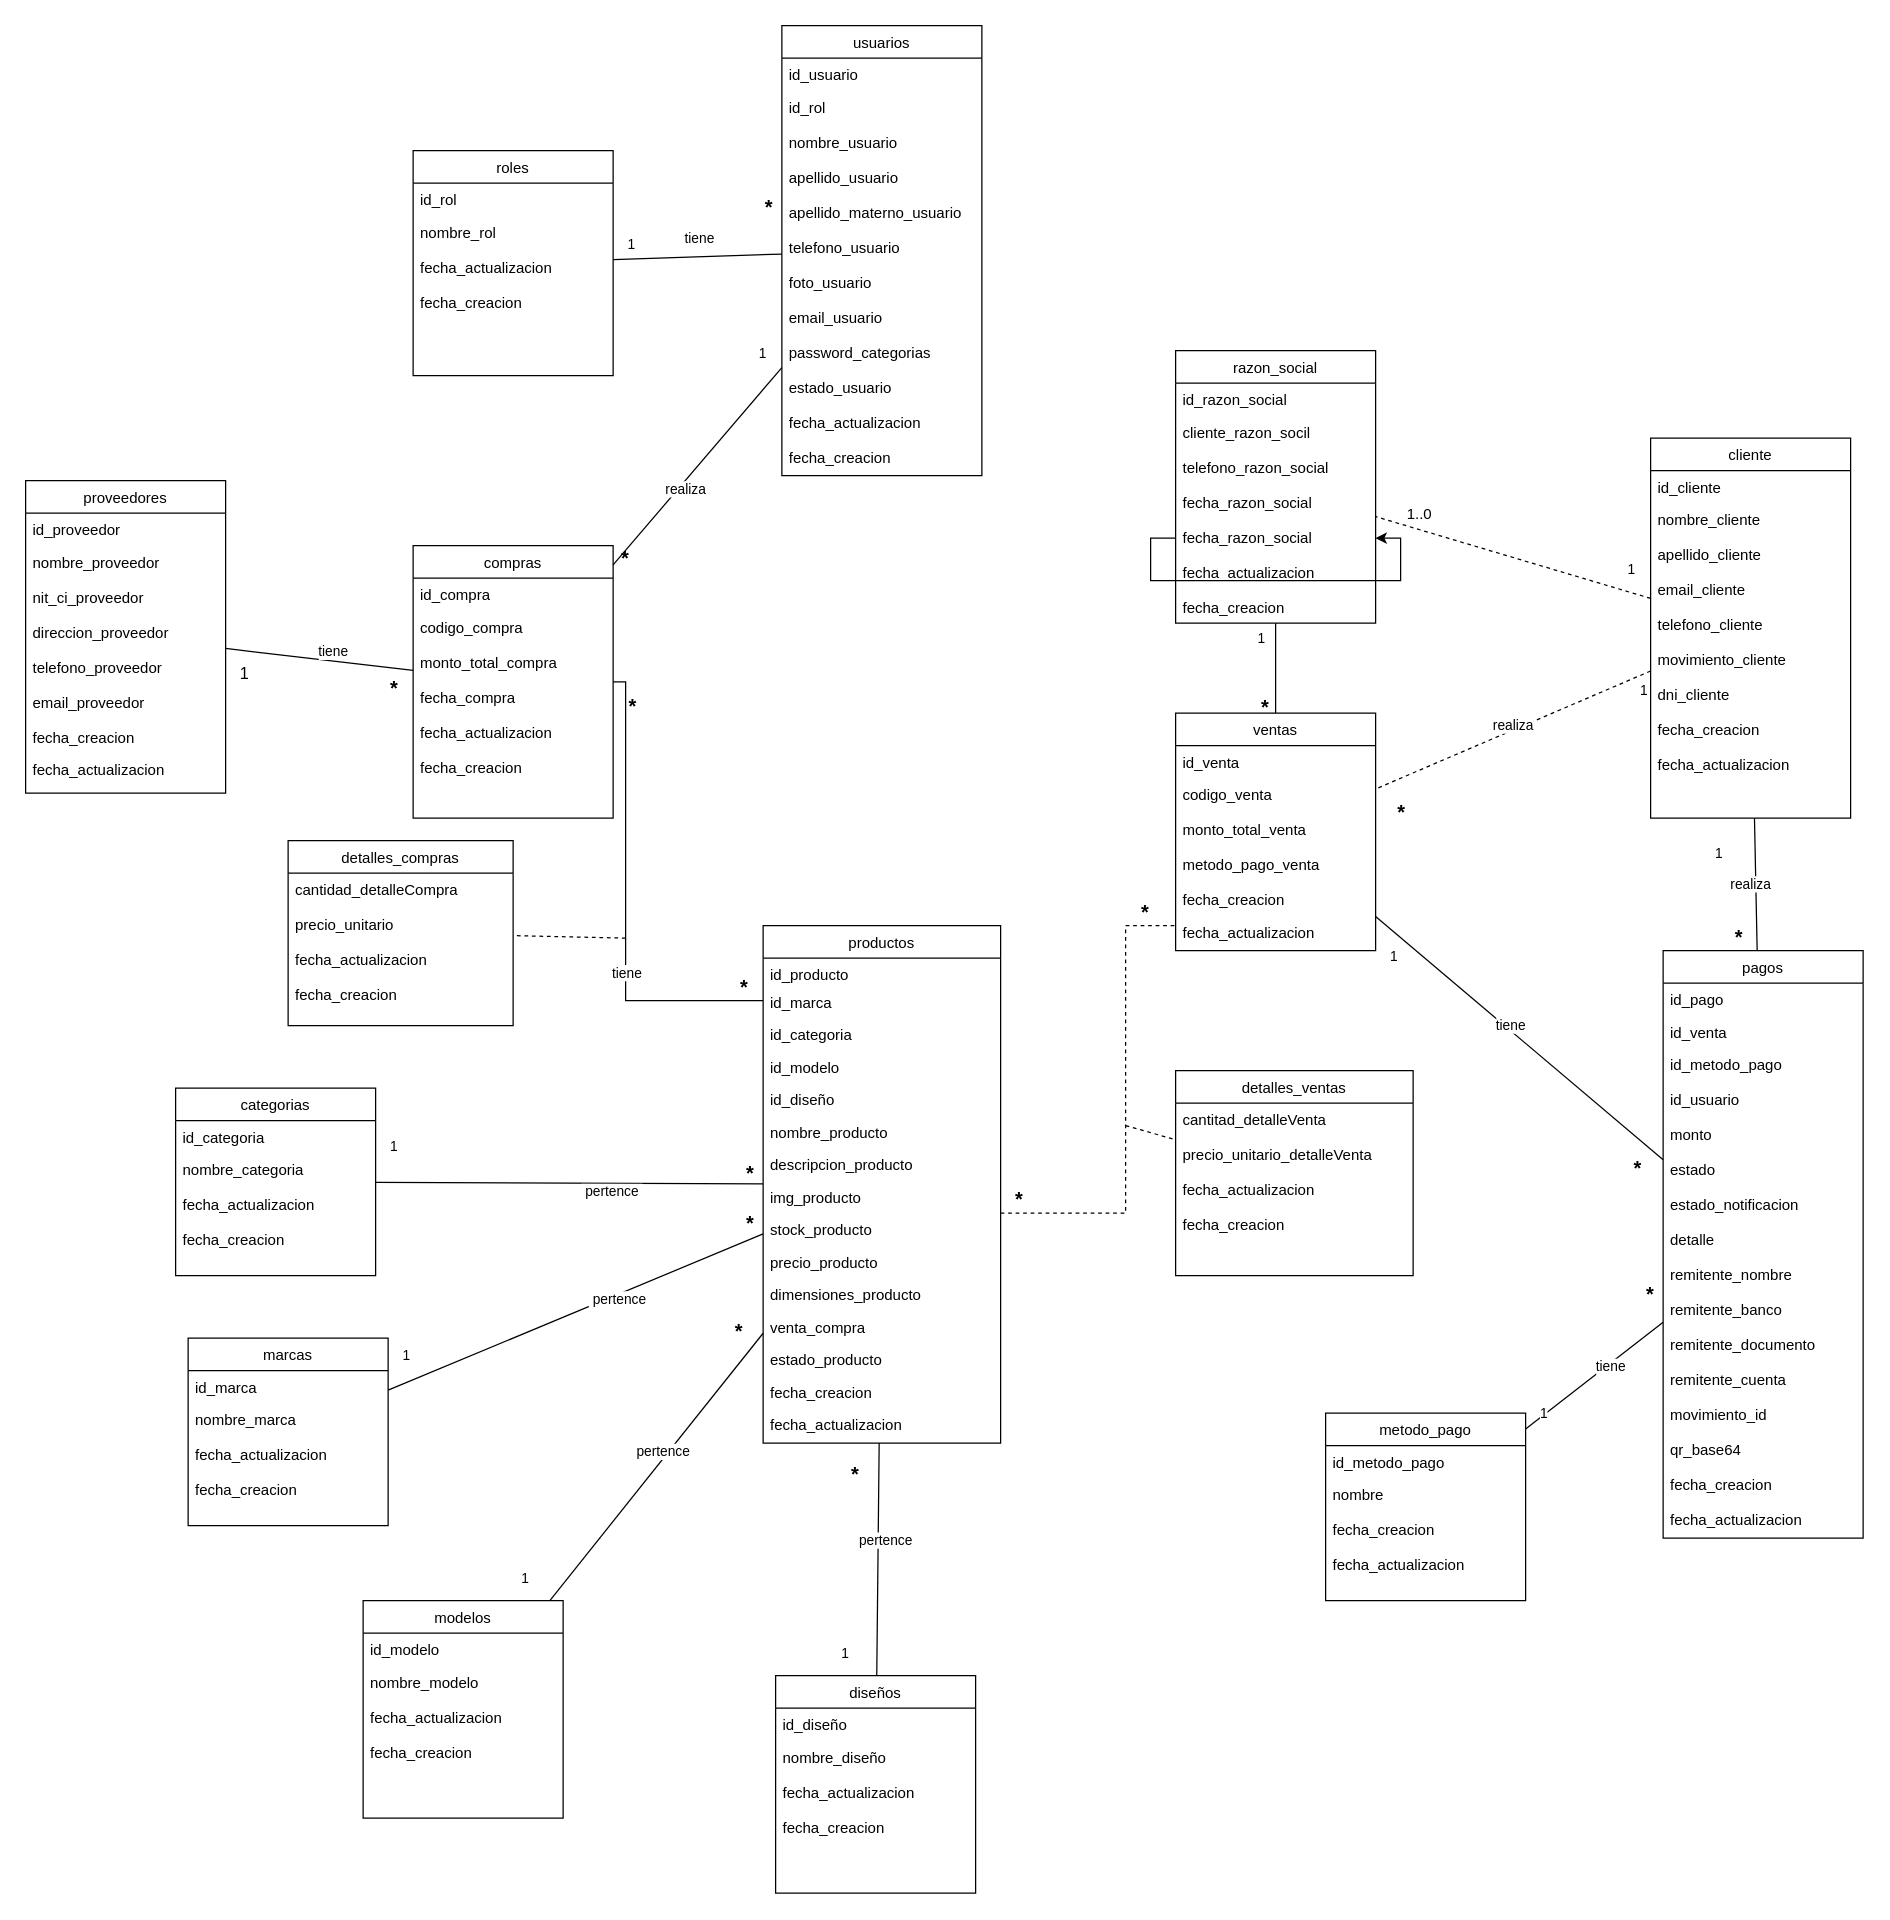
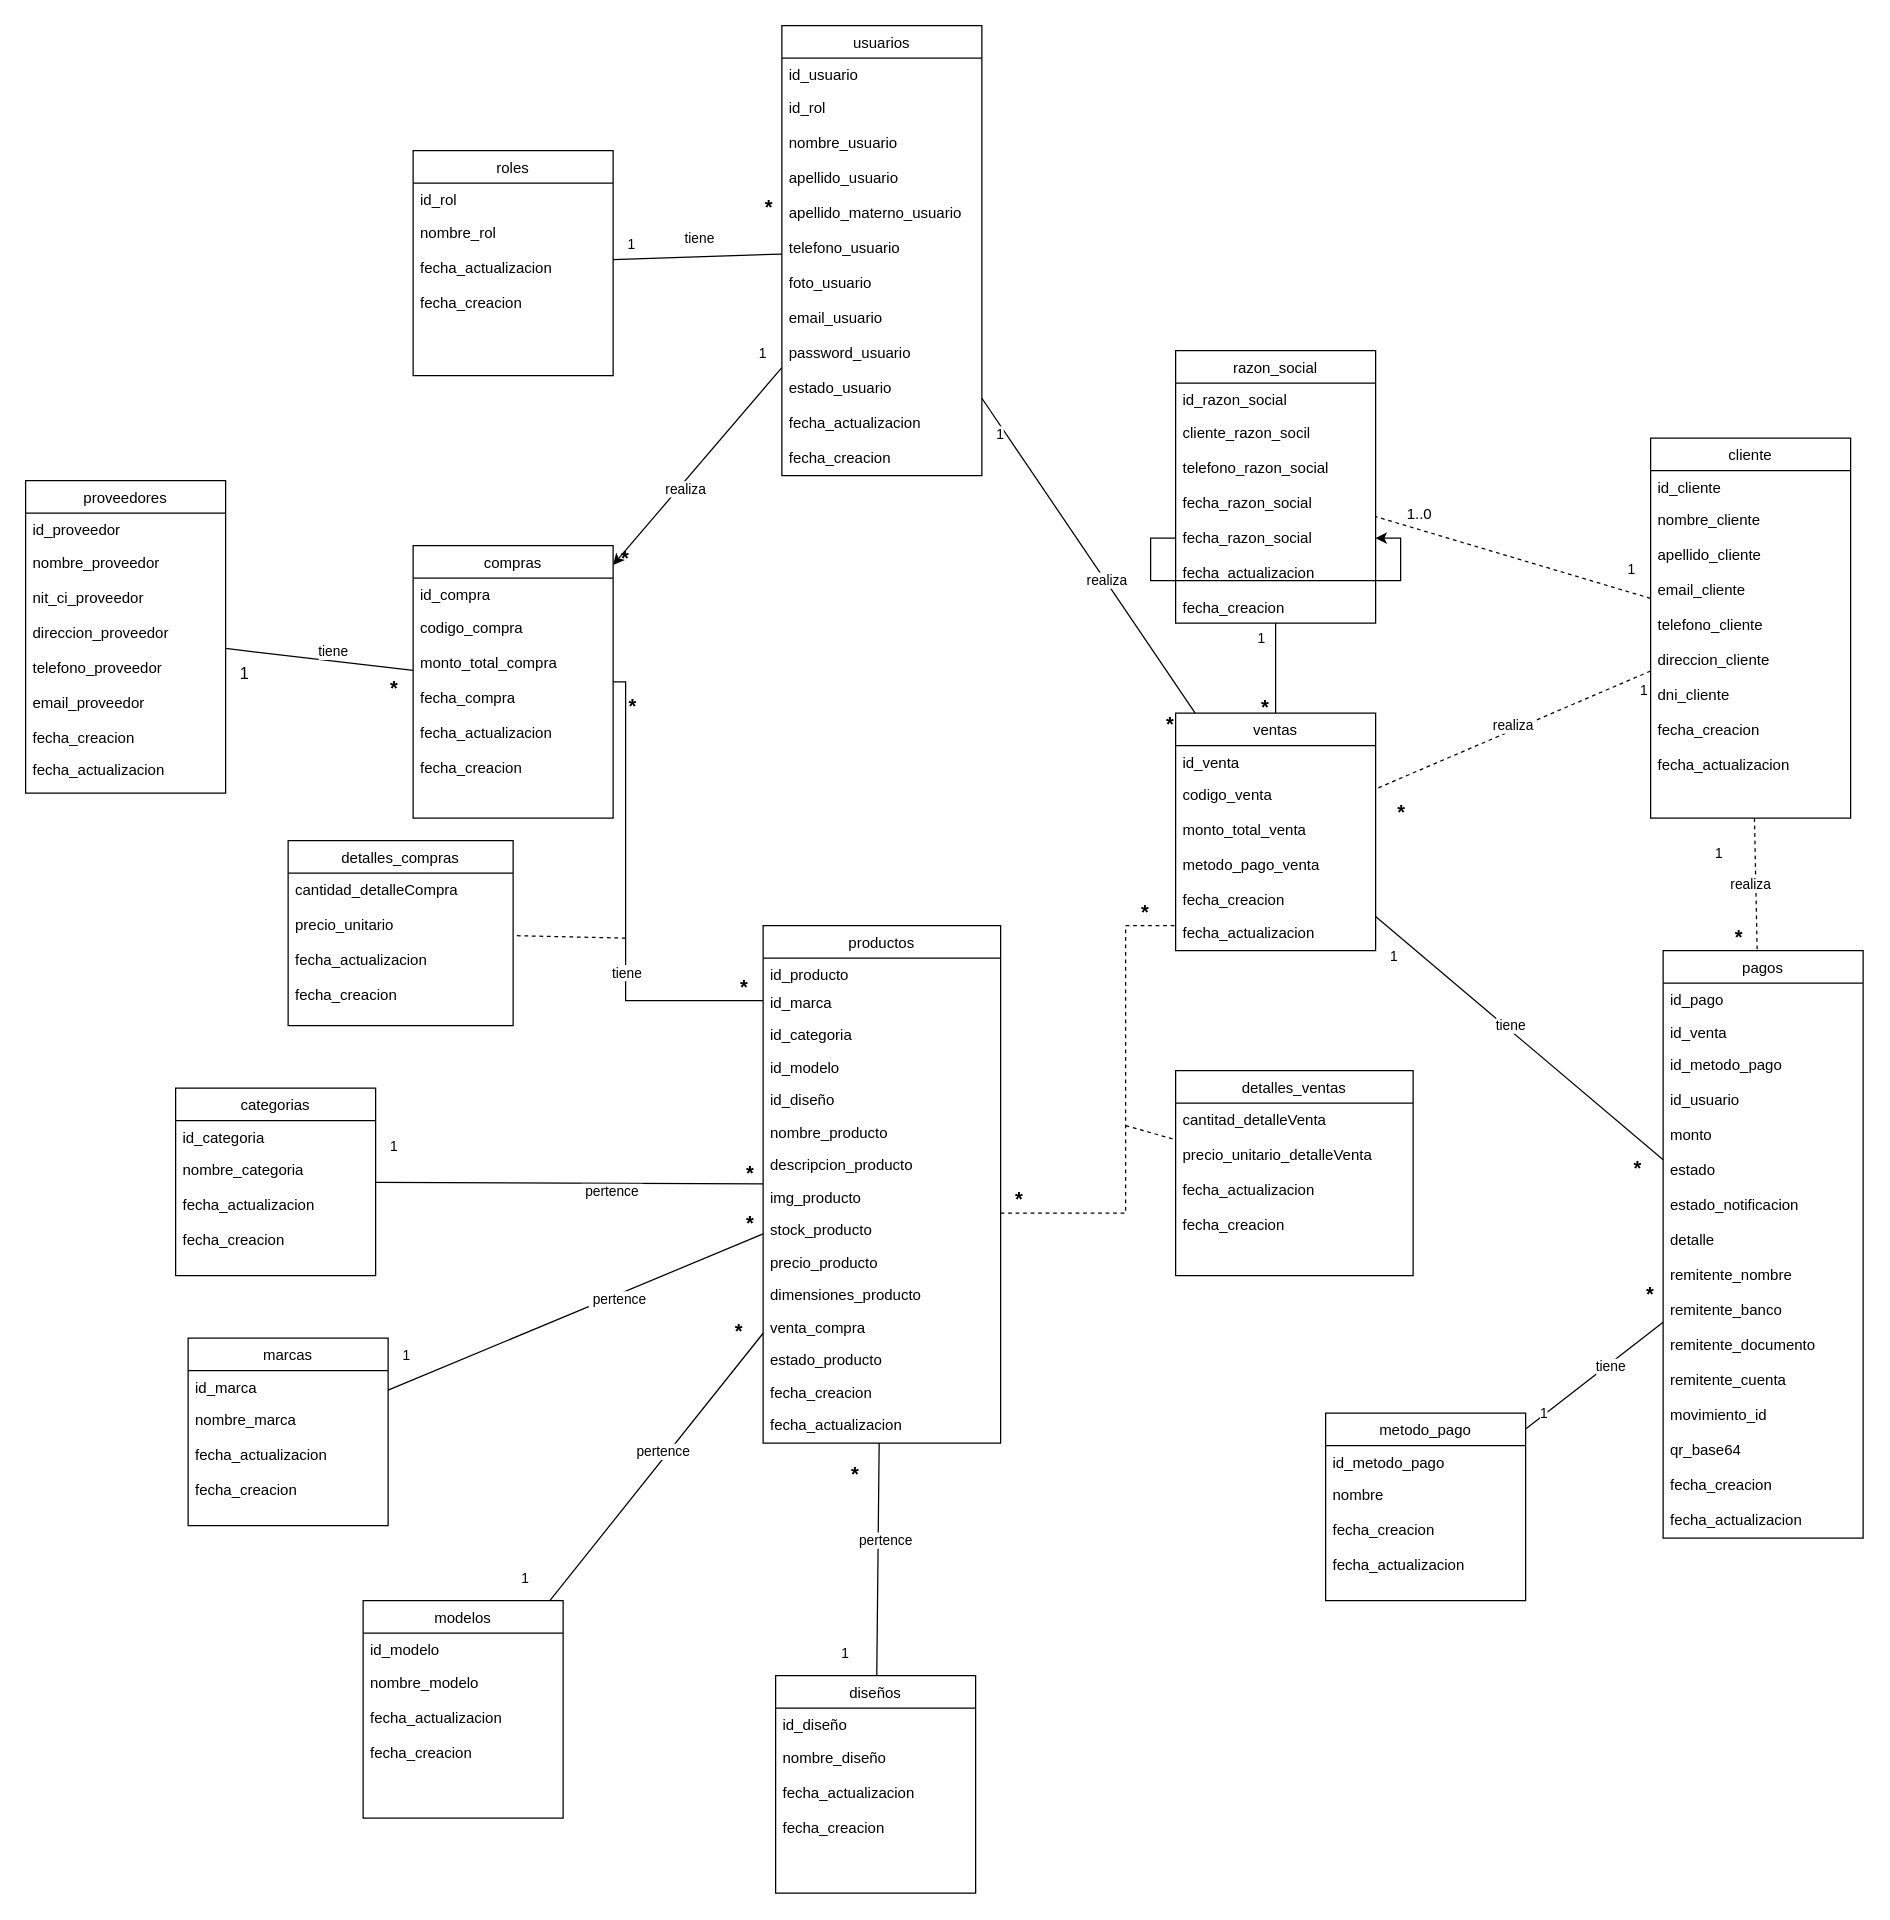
node "password_categorias": label "password_categorias" -> "password_usuario"
edge "usuarios" -- "ventas": added, labels "1", "realiza", "*"
edge "usuarios" -- "compras": arrowhead none -> classic
node "movimiento_cliente": label "movimiento_cliente" -> "direccion_cliente"
edge "cliente" -- "pagos": style solid -> dashed
